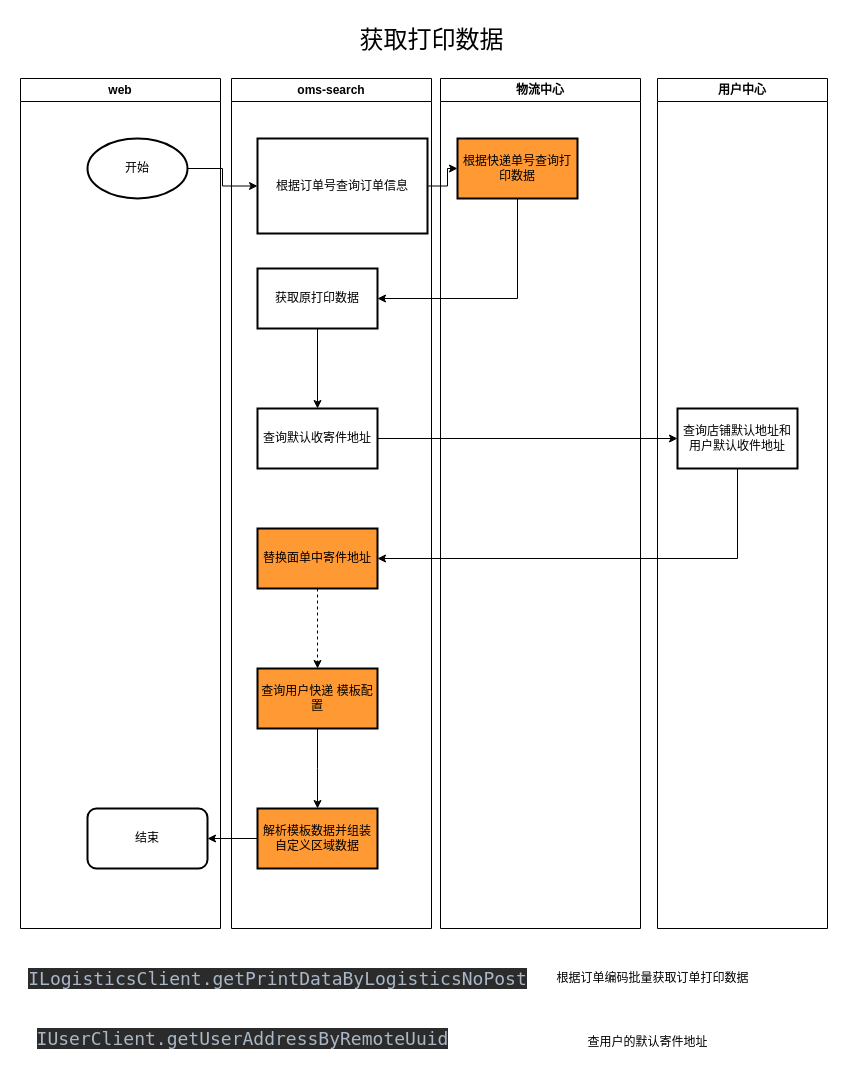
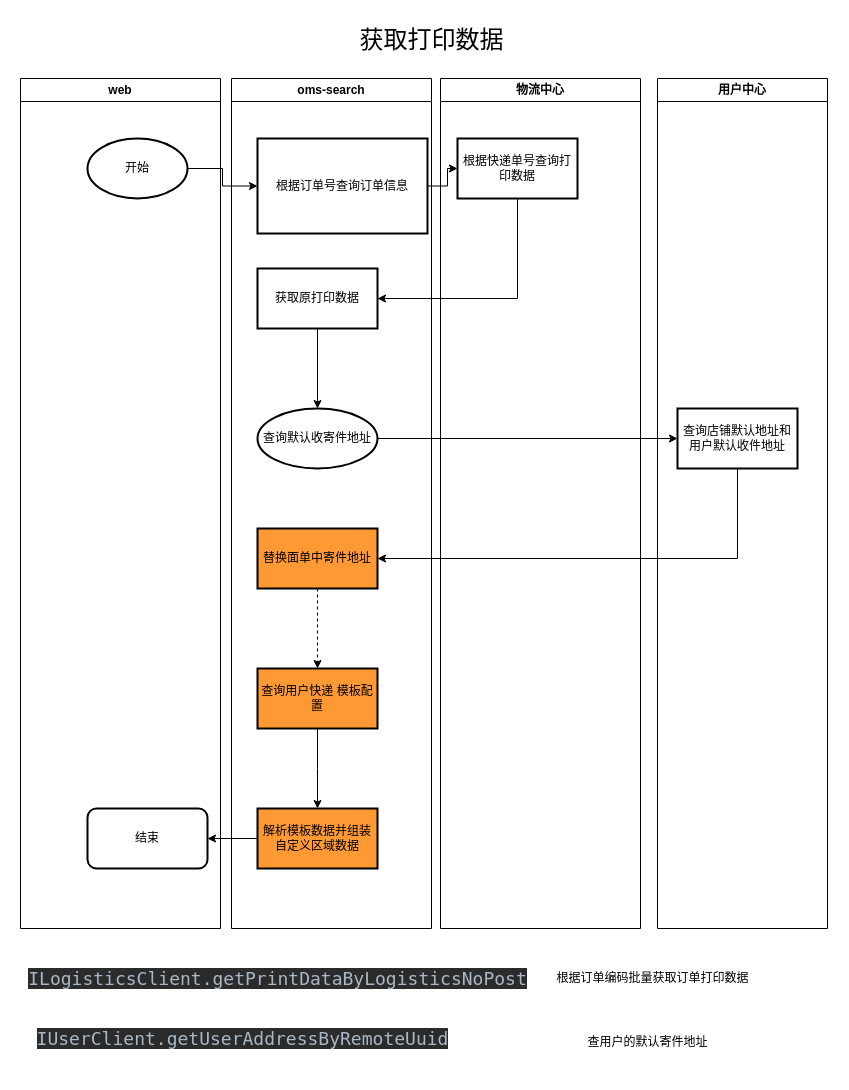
node "根据快递单号查询打印数据": fillcolor #ff9933 -> #ffffff
node "查询默认收寄件地址": shape rectangle -> ellipse
